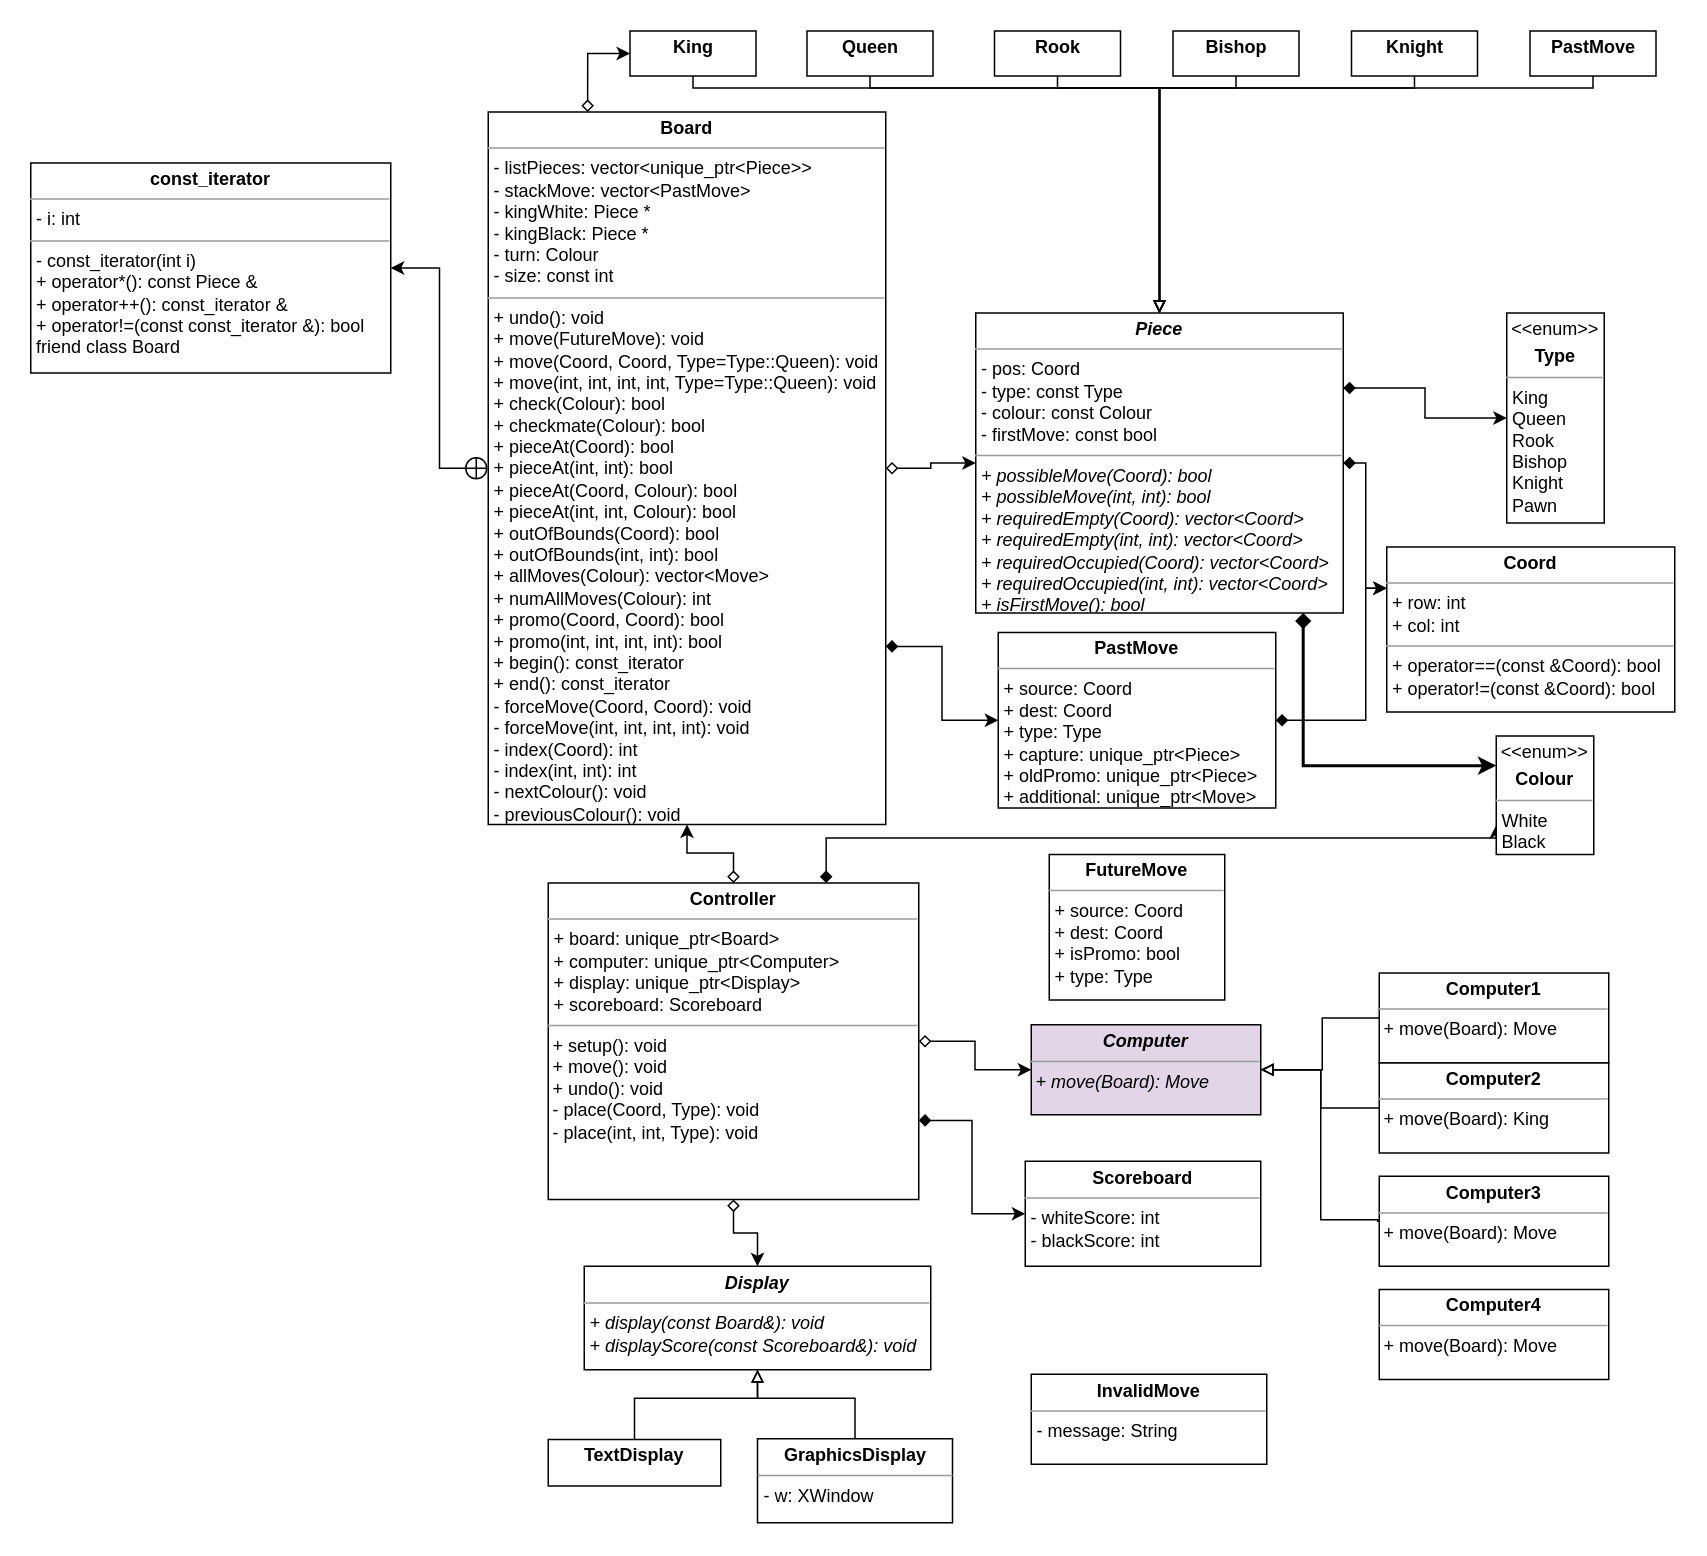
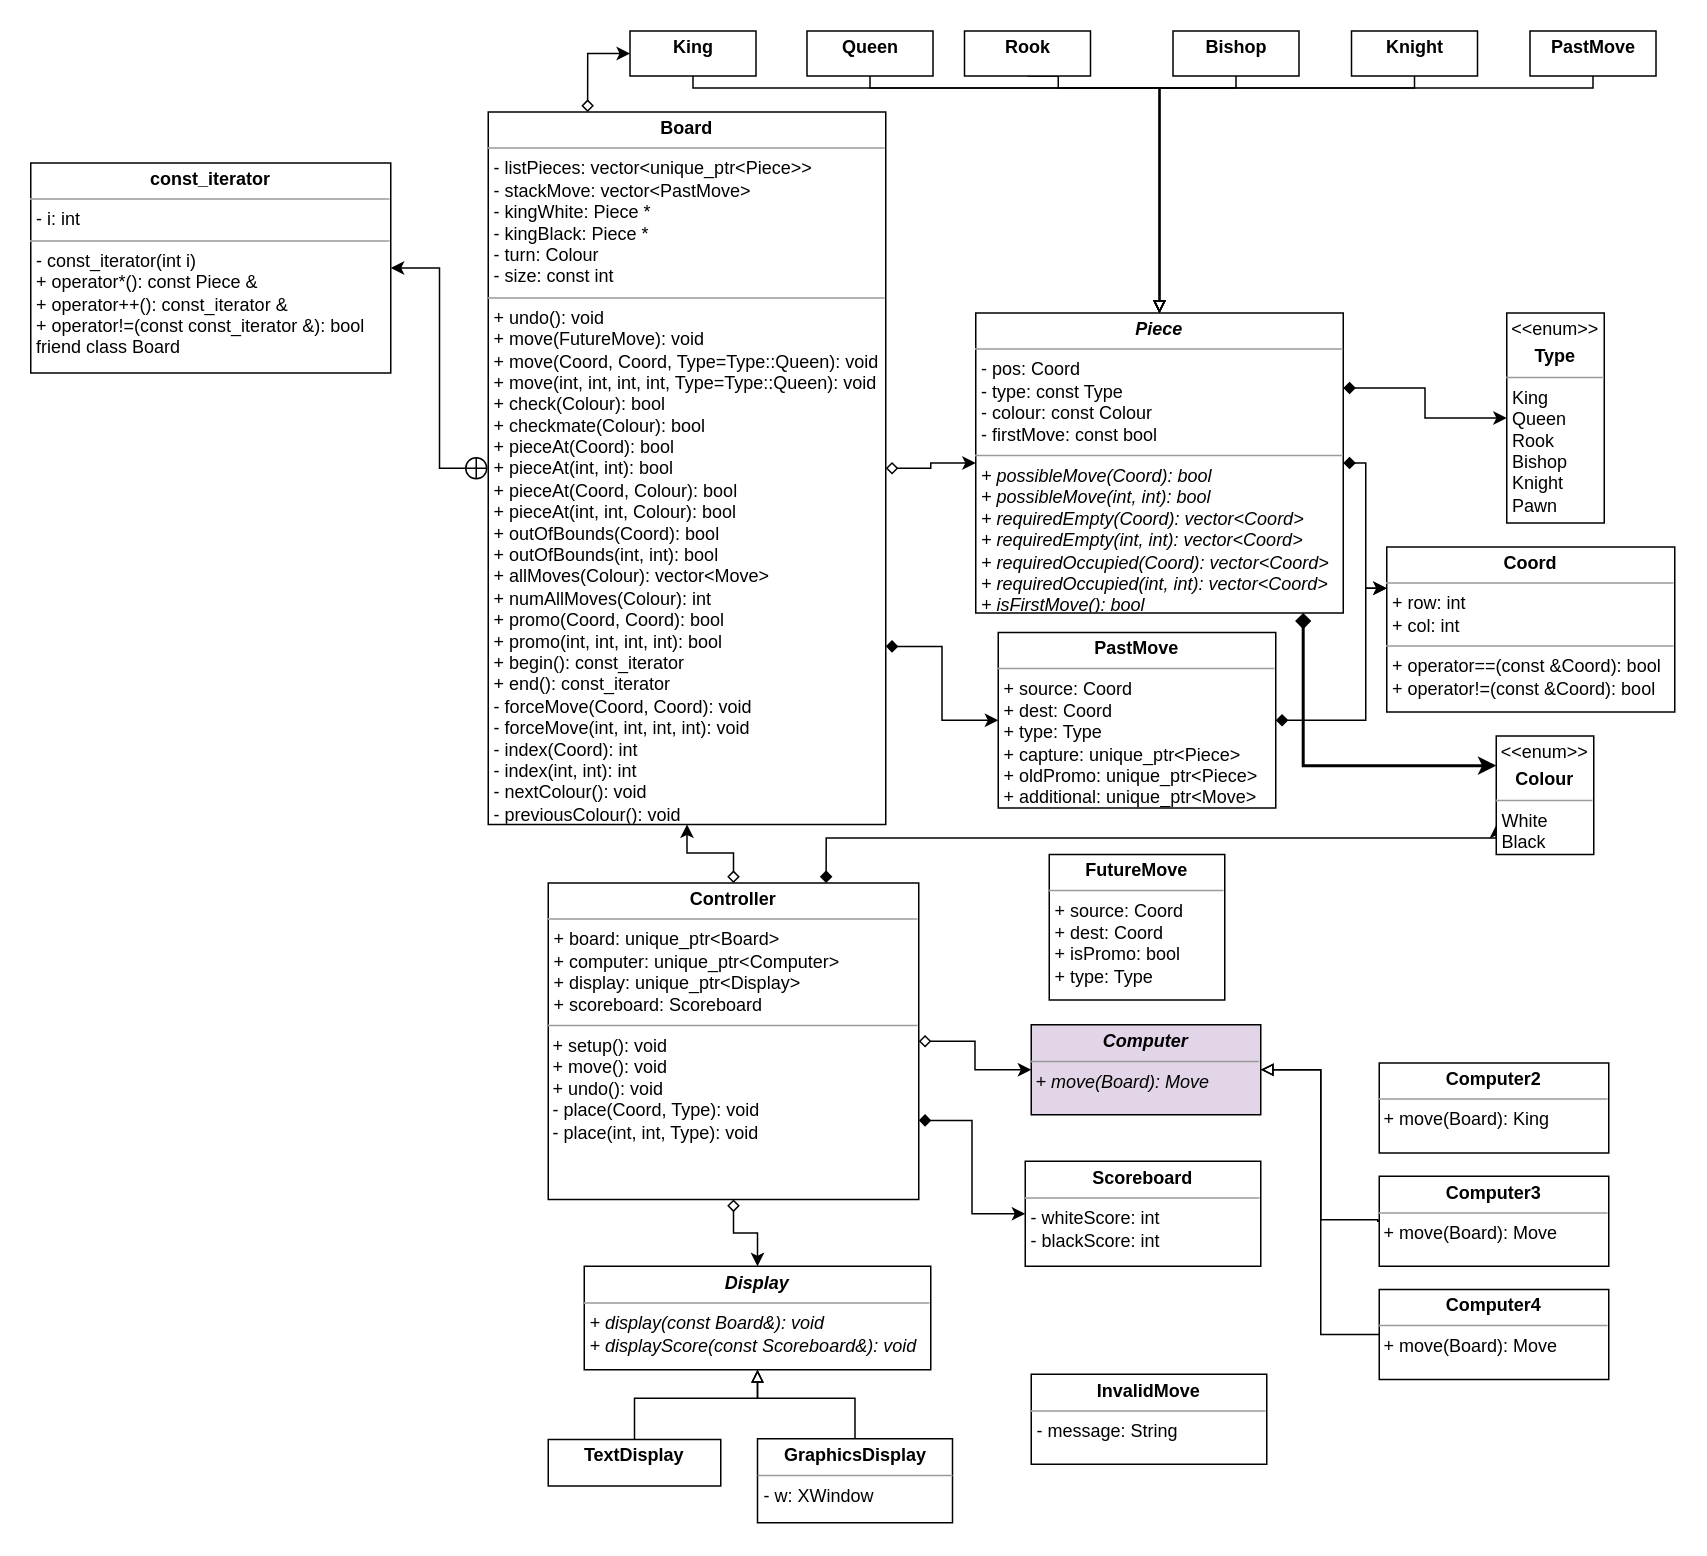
node "Rook": moved (1058, 53) -> (1028, 53)
edge "Computer1 + move(Board): Move" -> "Computer + move(Board): Move": removed
node "Computer1 + move(Board): Move": removed
edge "Computer2 + move(Board): King" -> "Computer + move(Board): Move": removed
edge "Computer4 + move(Board): Move" -> "Computer + move(Board): Move": added
